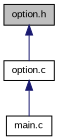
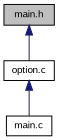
node "option.h": label "option.h" -> "main.h"
